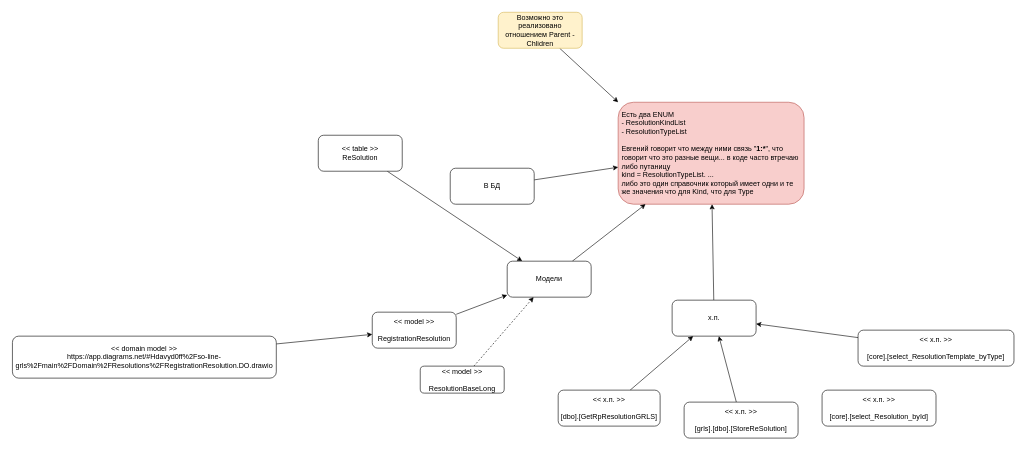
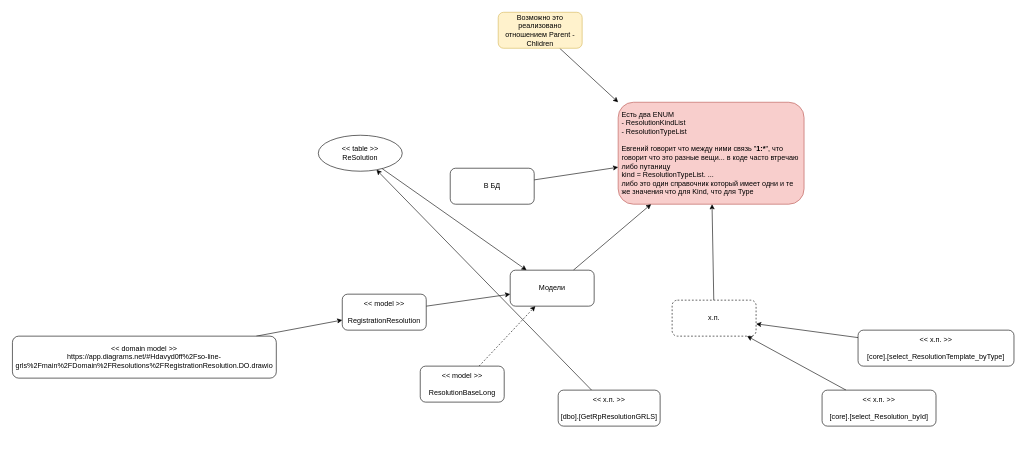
node "<< table >> ReSolution": shape rounded rectangle -> ellipse
node "Модели": moved (549, 279) -> (552, 288)
node "х.п.": style solid -> dashed
node "<< model >> RegistrationResolution": moved (414, 330) -> (384, 312)
edge "<< х.п. >> [core].[select_Resolution_byId]" -> "х.п.": added
edge "<< х.п. >> [dbo].[GetRpResolutionGRLS]" -> "х.п.": now "<< х.п. >> [dbo].[GetRpResolutionGRLS]" -> "<< table >> ReSolution"
edge "<< х.п. >> [grls].[dbo].[StoreReSolution]" -> "х.п.": removed
node "<< model >> ResolutionBaseLong": size 84x27 -> 84x36
node "<< х.п. >> [grls].[dbo].[StoreReSolution]": removed
